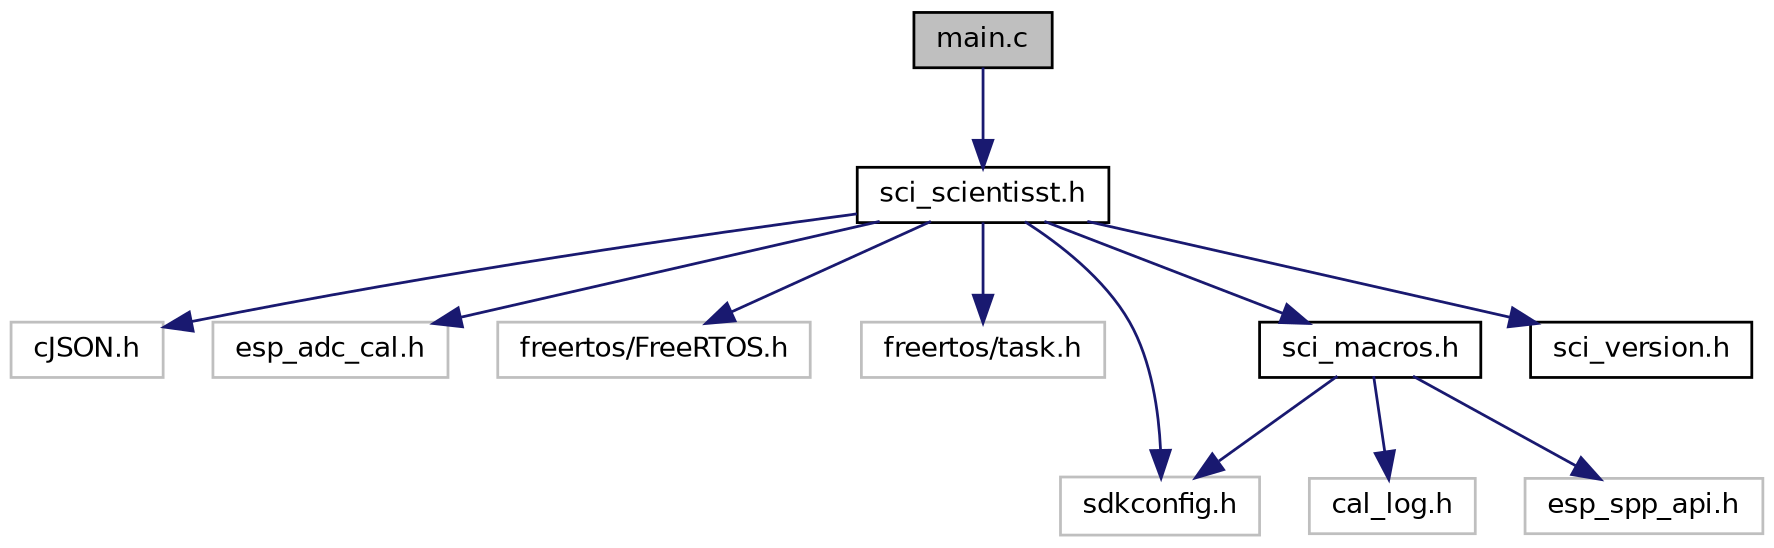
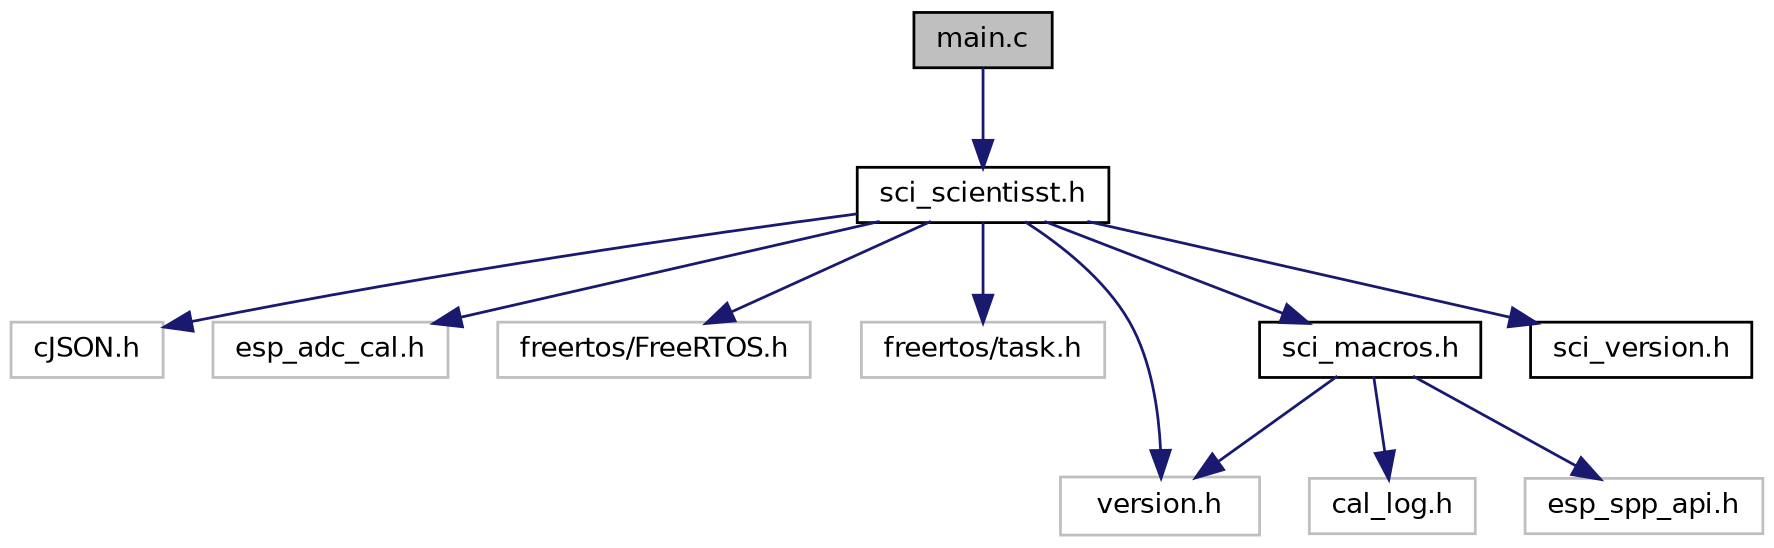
node "sdkconfig.h": label "sdkconfig.h" -> "version.h"
